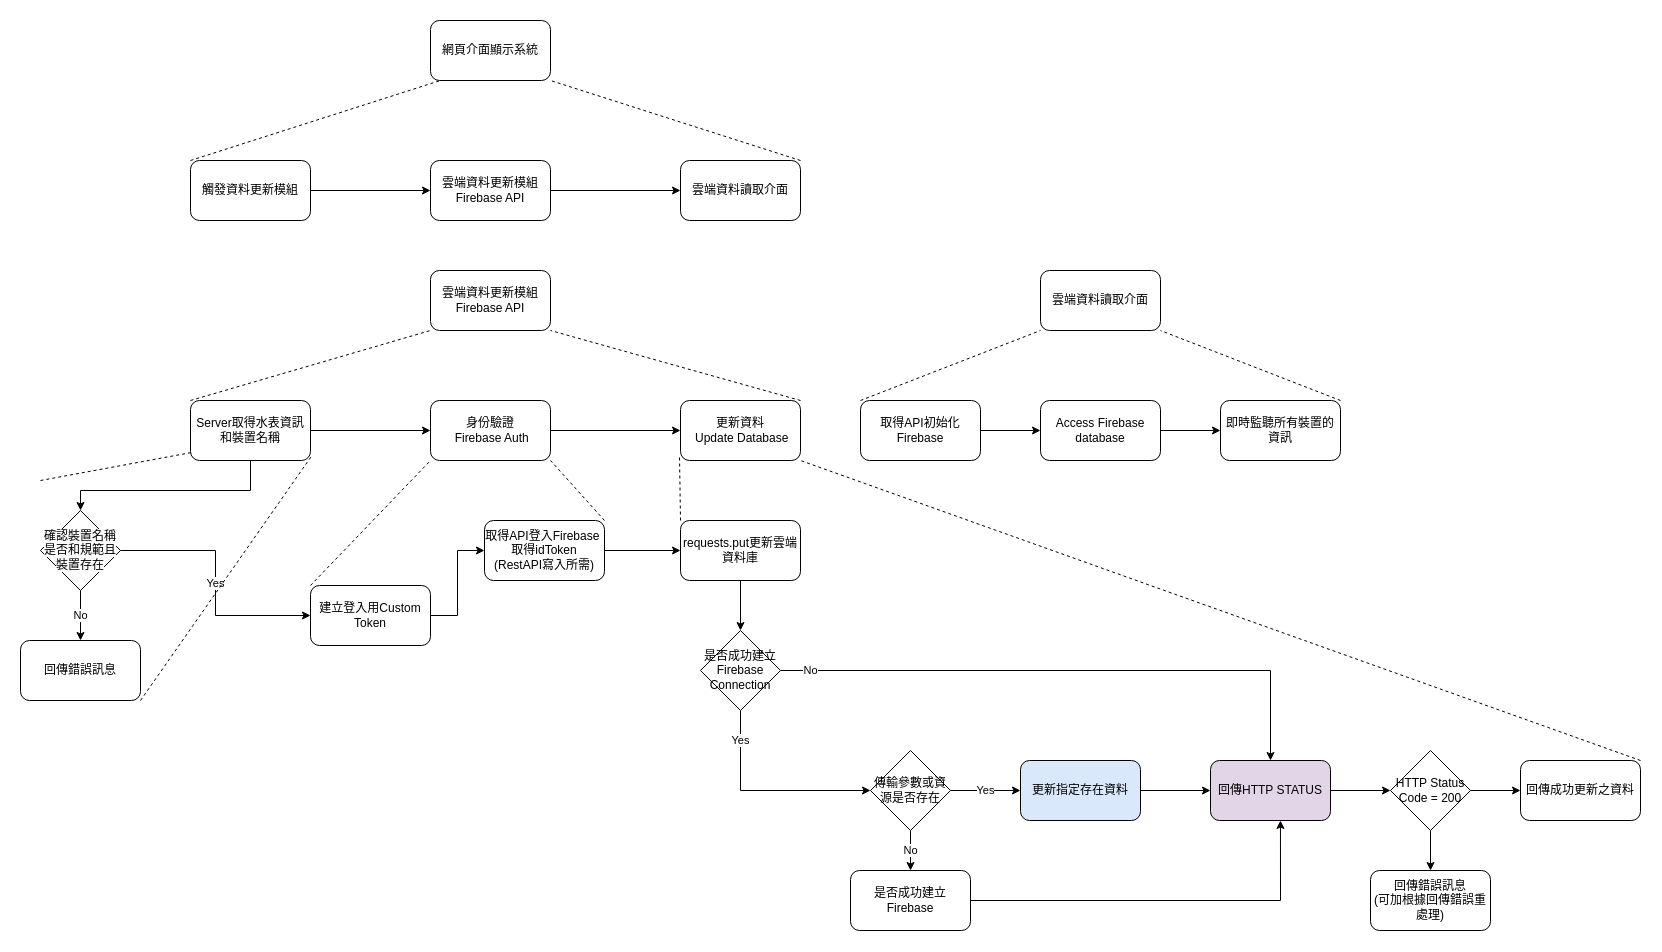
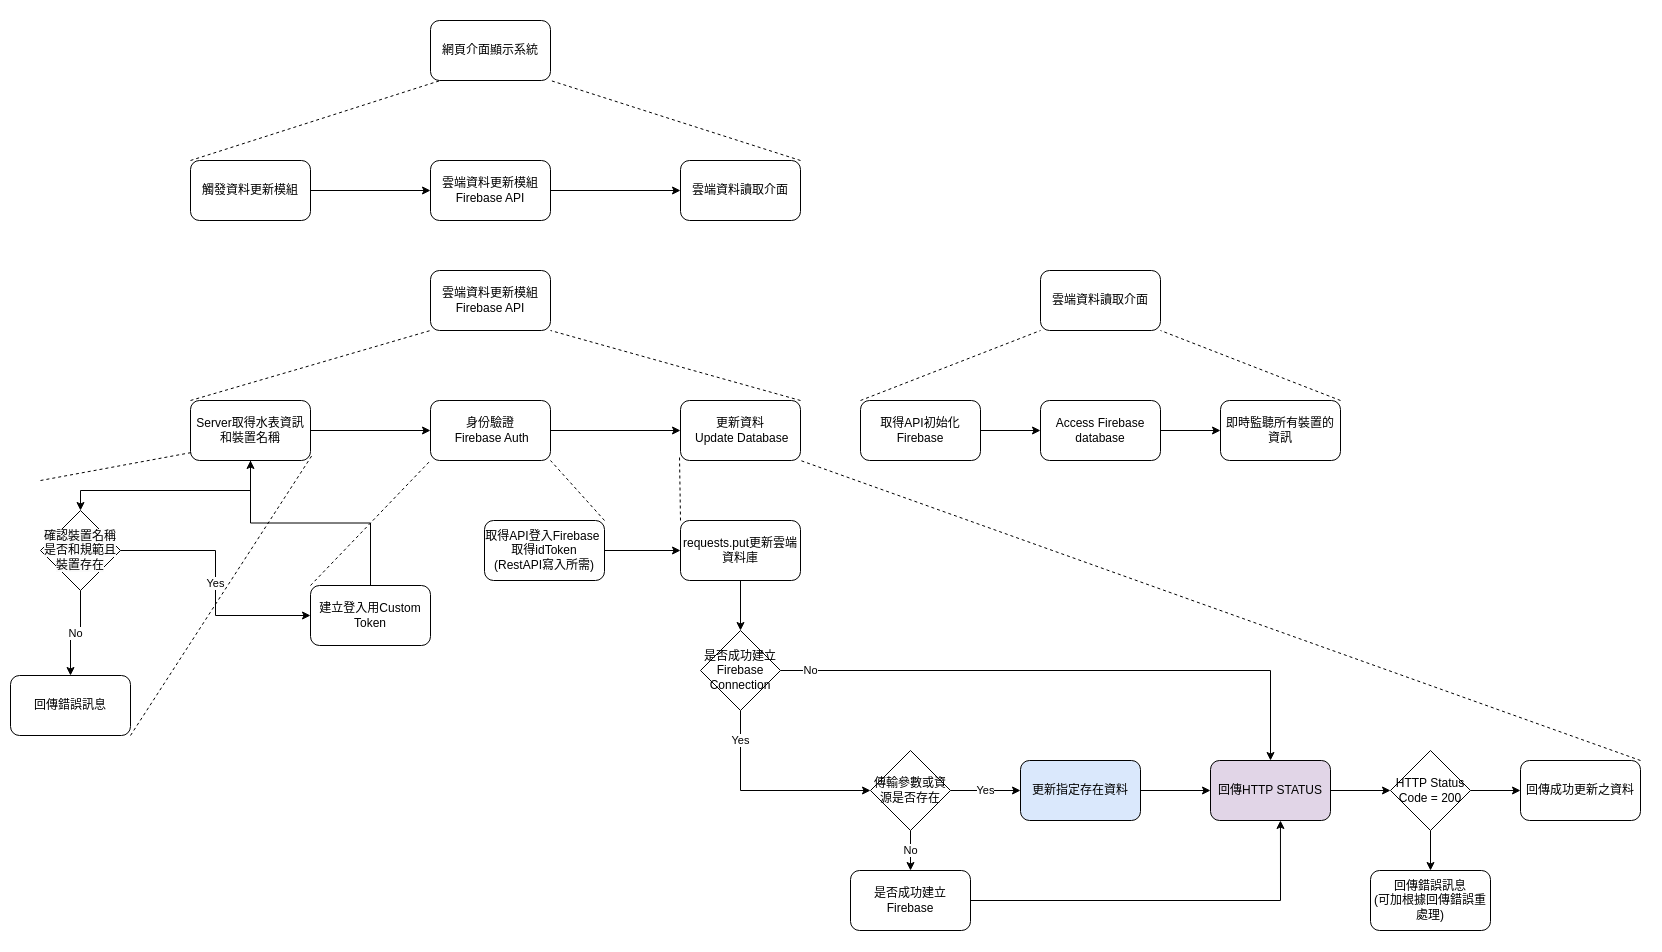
edge "建立登入用Custom Token" -> "取得API登入Firebase 取得idToken (RestAPI寫入所需)": now "建立登入用Custom Token" -> "Server取得水表資訊和裝置名稱"
node "回傳錯誤訊息": moved (81, 671) -> (71, 706)
